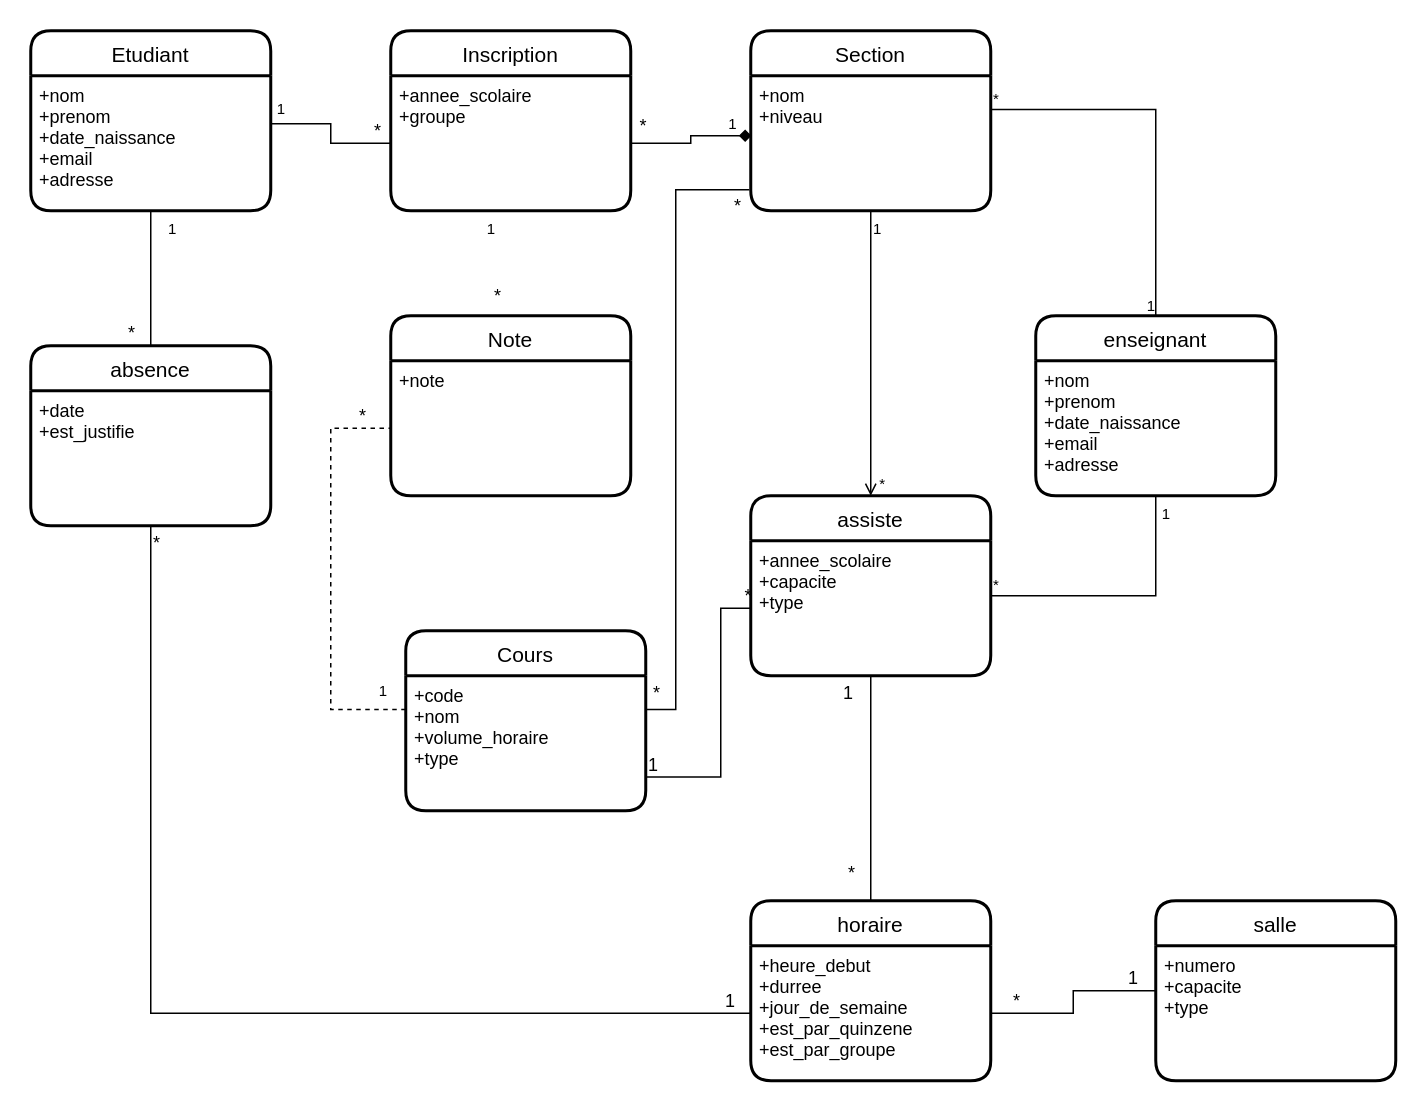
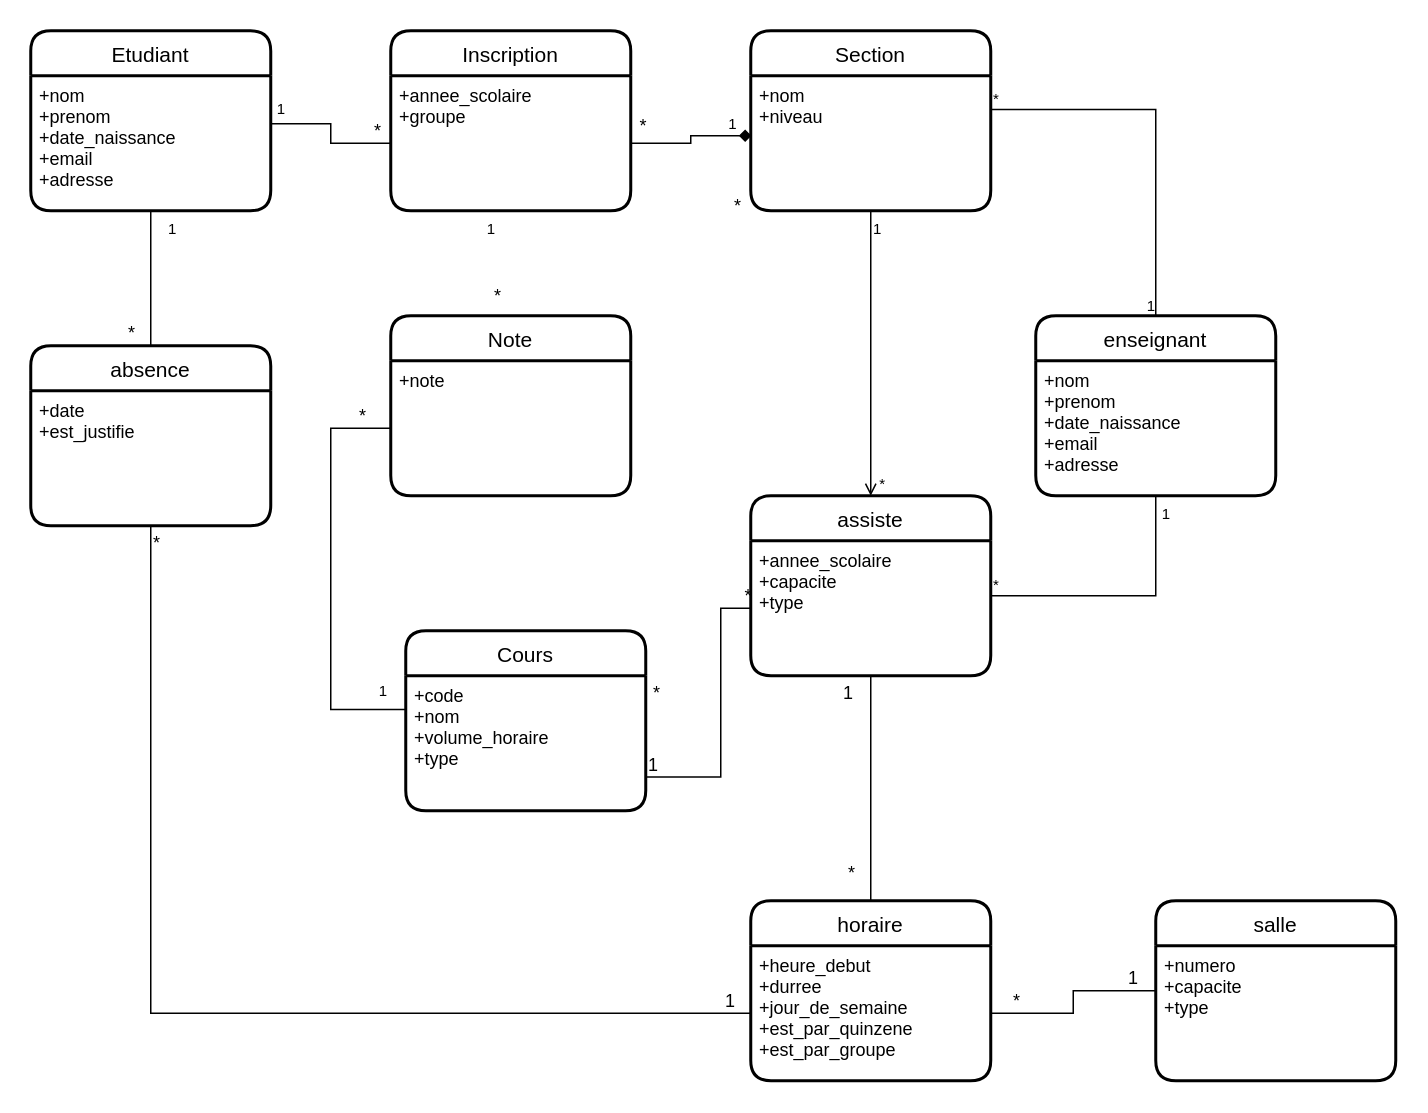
edge "+nom +niveau" -- "+code +nom +volume_horaire +type": removed
edge "+note" -- "+code +nom +volume_horaire +type": style dashed -> solid
